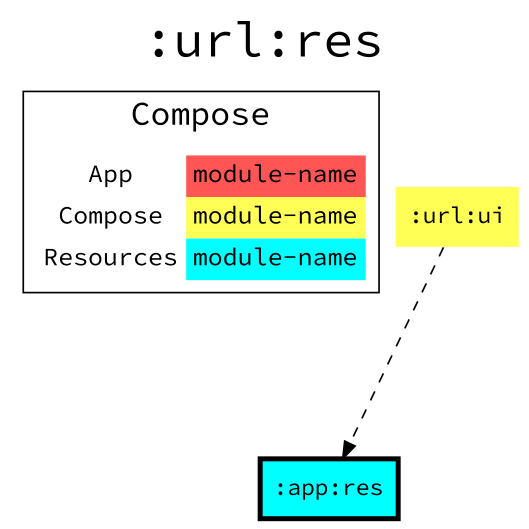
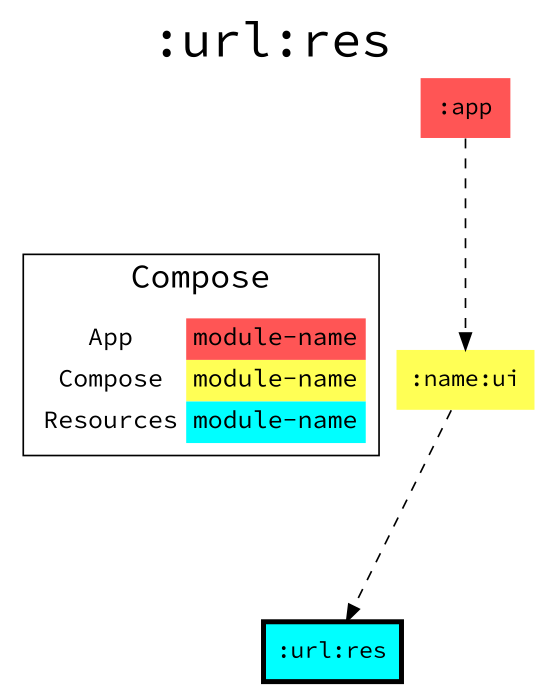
node ":app": added
node ":url:ui": label ":url:ui" -> ":name:ui"
node ":app:res": label ":app:res" -> ":url:res"
